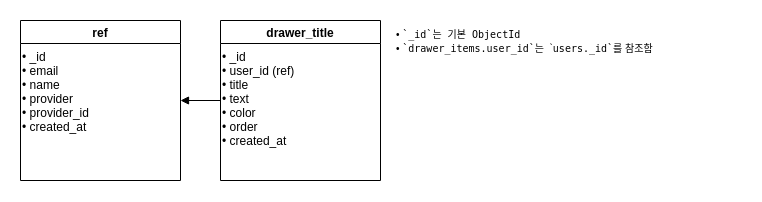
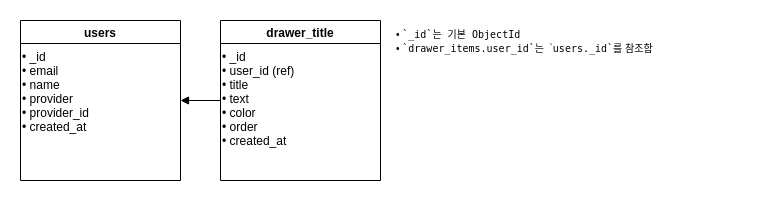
node "ref": label "ref" -> "users"
